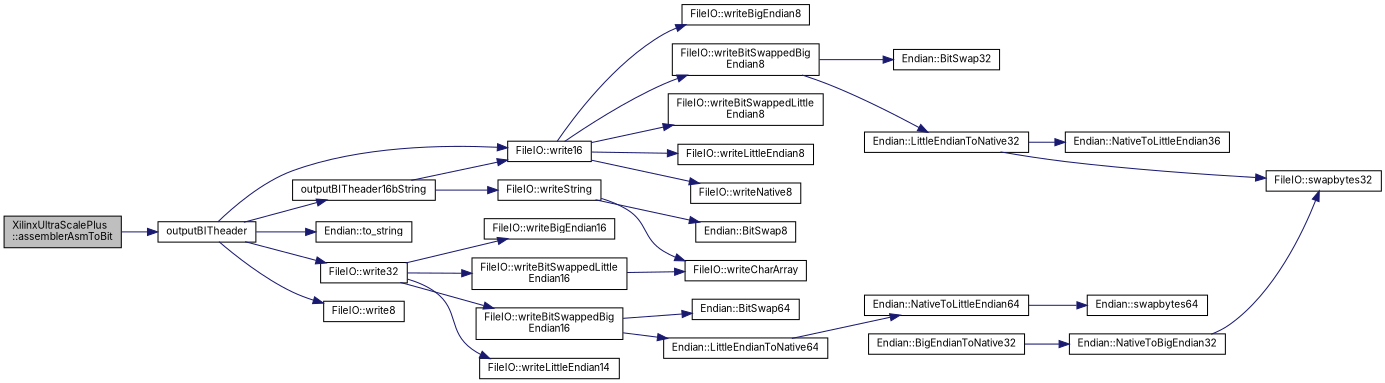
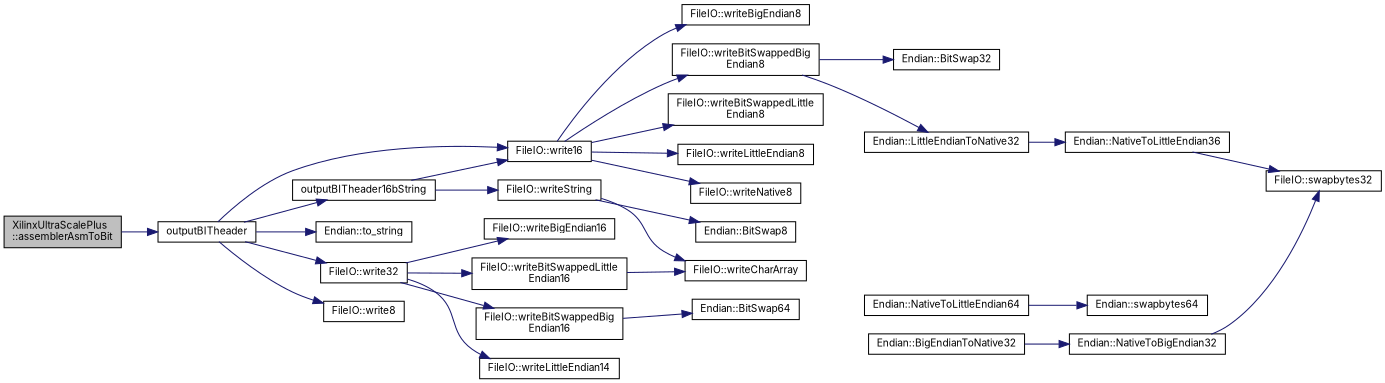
edge "Endian::LittleEndianToNative32" -> "FileIO::swapbytes32": now "Endian::NativeToLittleEndian36" -> "FileIO::swapbytes32"
node "Endian::LittleEndianToNative64": removed
